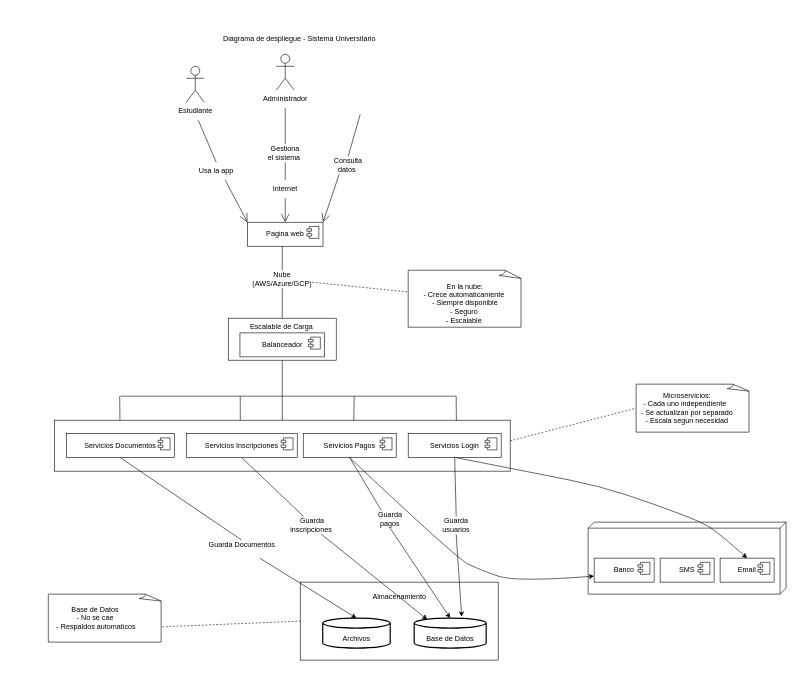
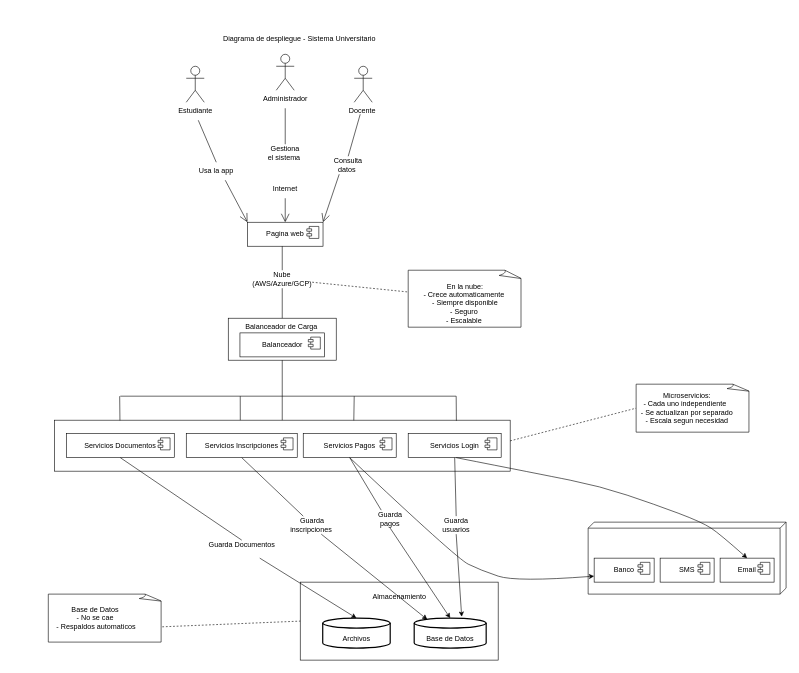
node "Docente": added
edge "Gestiona el sistema" -- "Internet": removed
node "Escalable de Carga": label "Escalable de Carga" -> "Balanceador de Carga"
